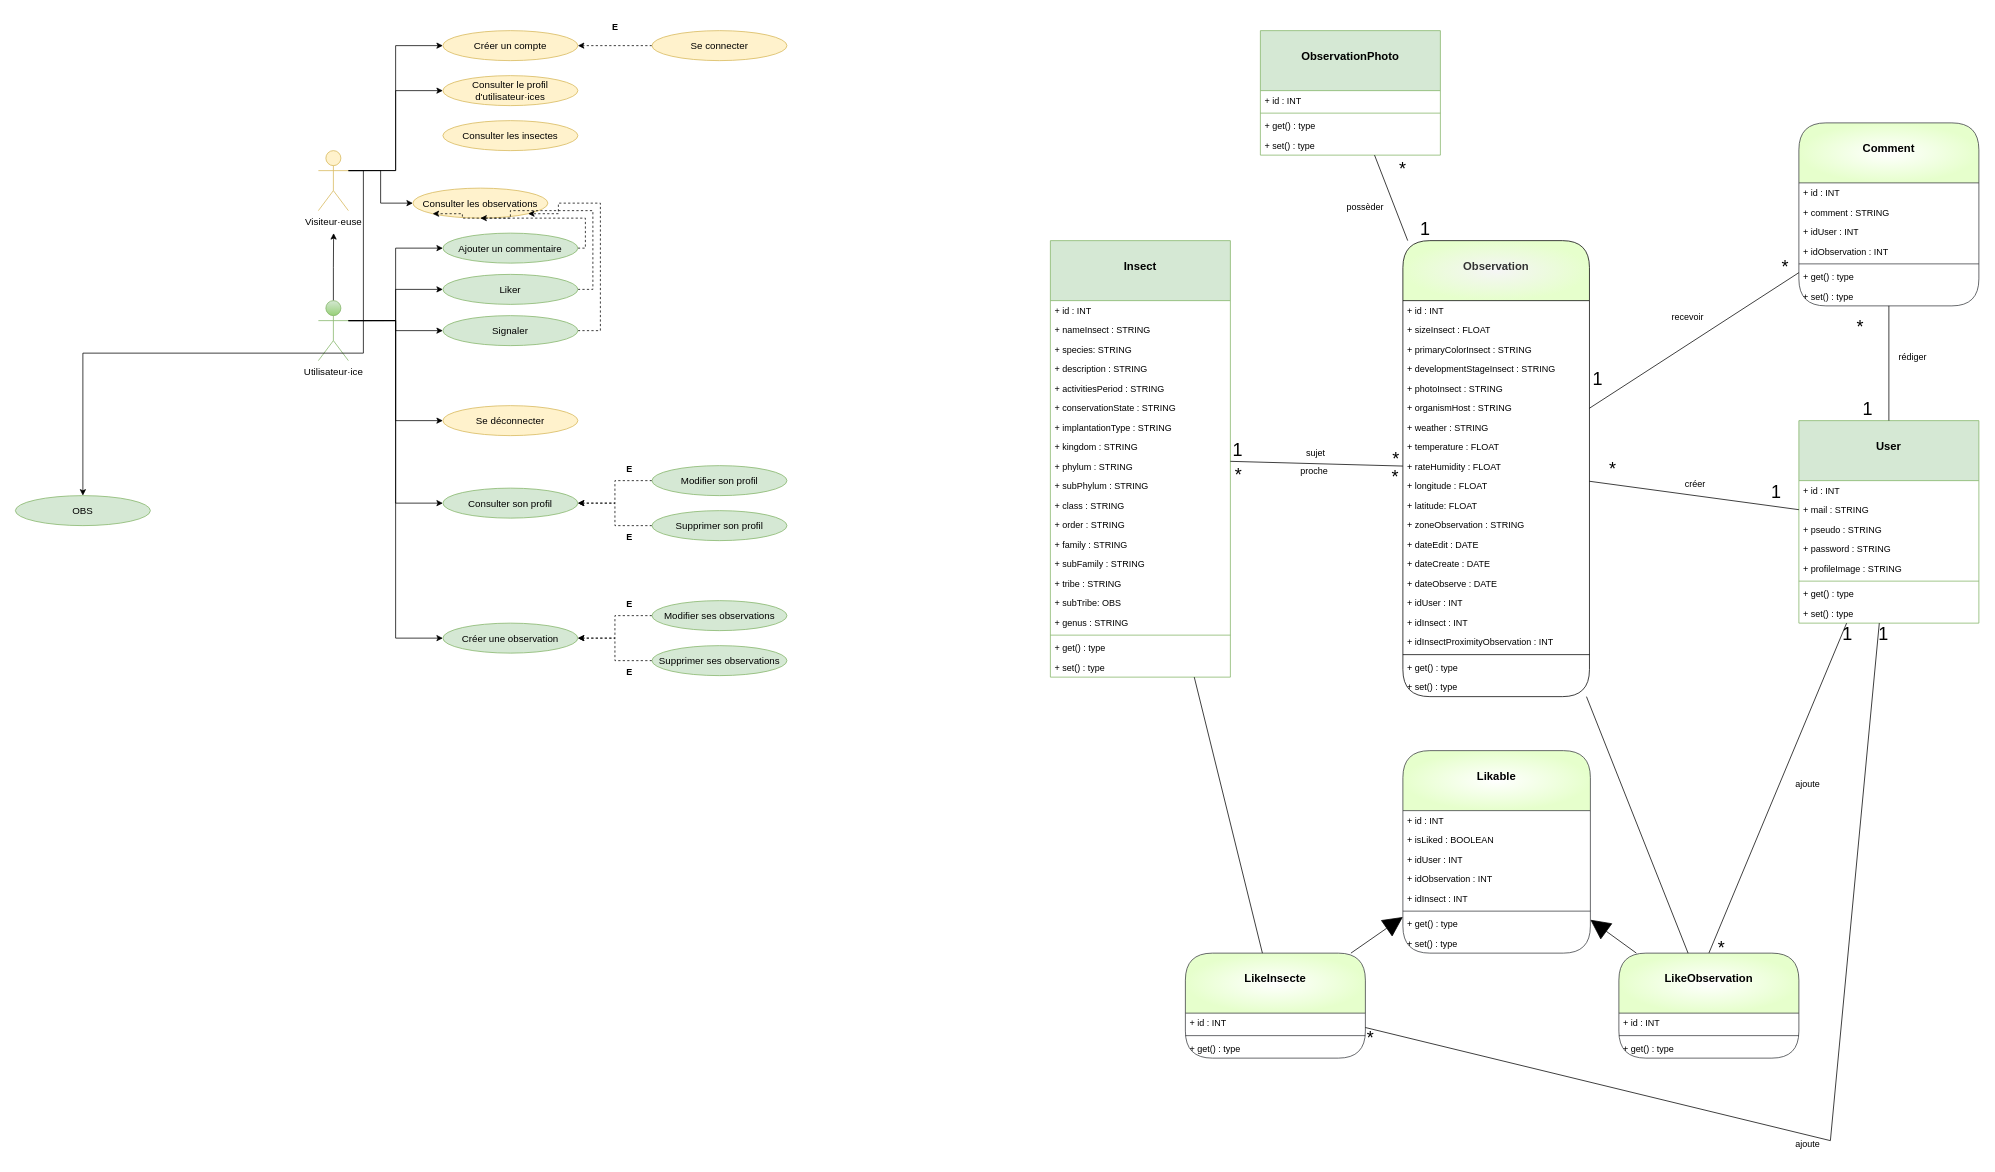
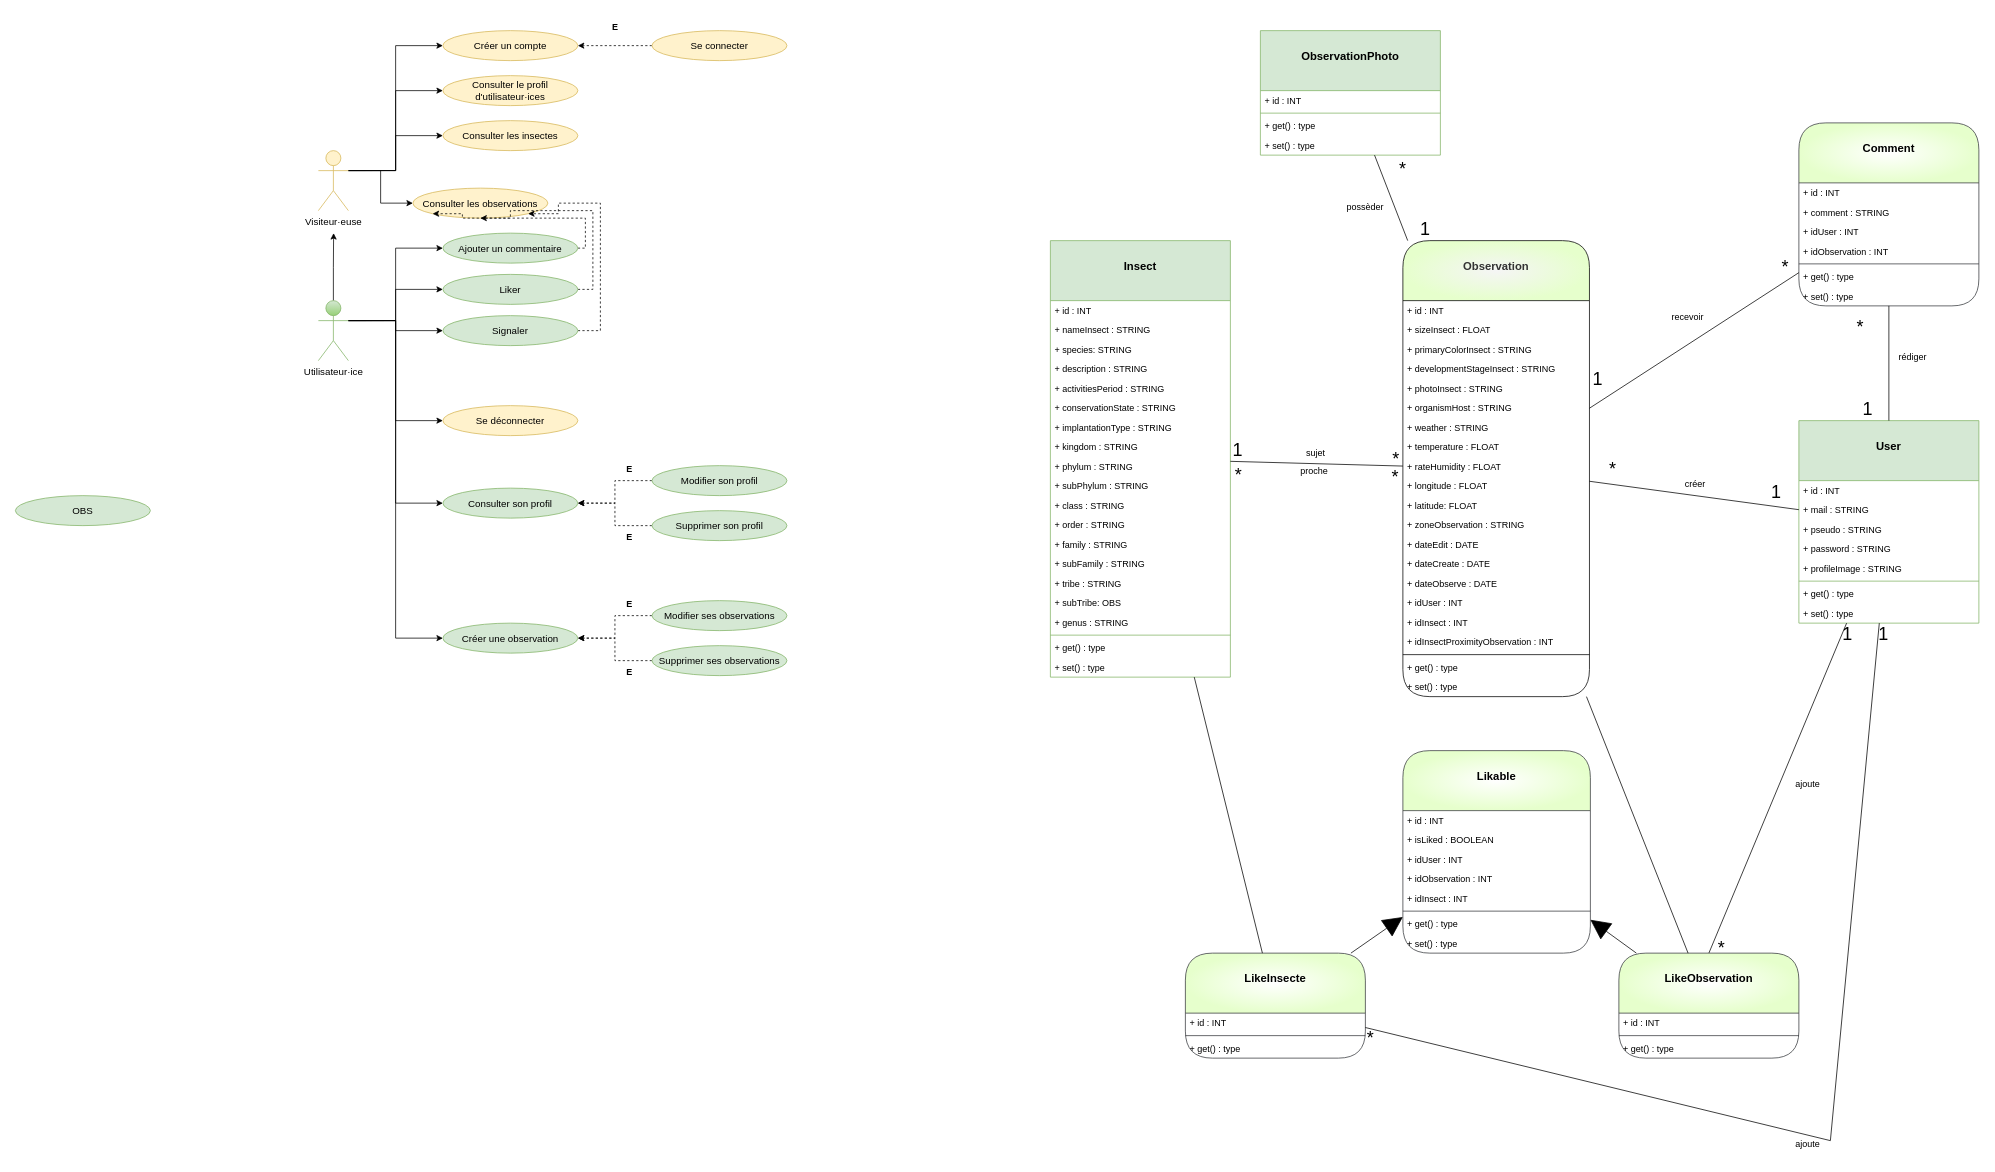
edge "Visiteur·euse" -> "OBS": now "Visiteur·euse" -> "Consulter les insectes"
